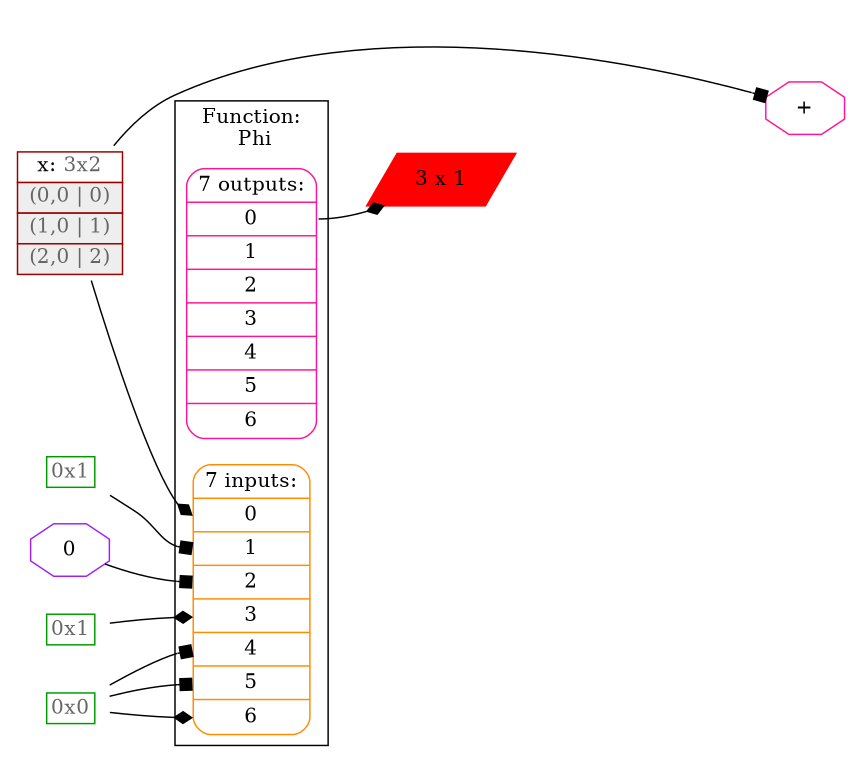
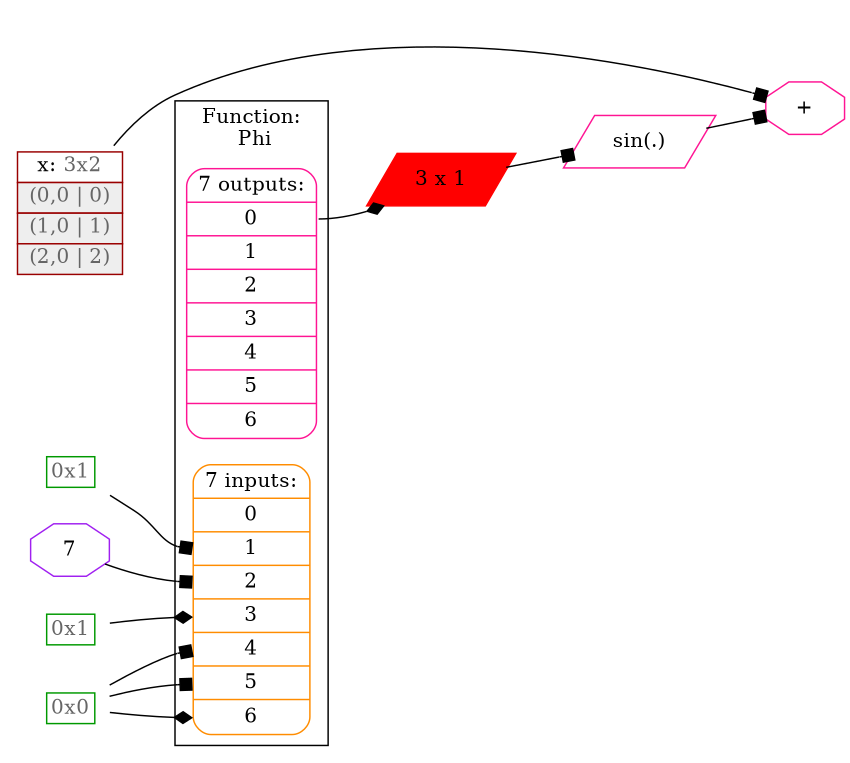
node "sin(.)": added
edge "x:" -> "7 inputs:": removed
node "0": label "0" -> "7"
